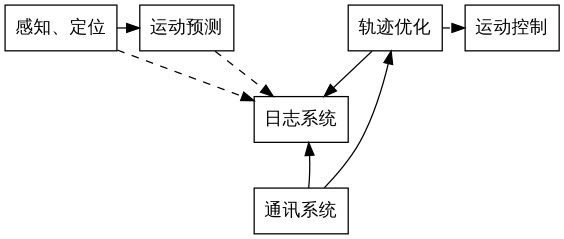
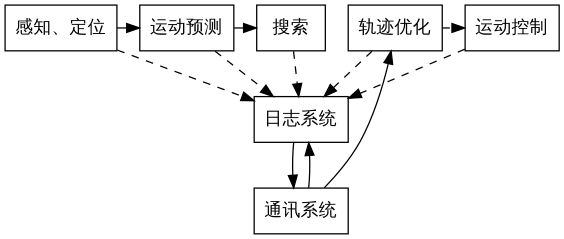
node "搜索": added
edge "轨迹优化" -> "日志系统": style solid -> dashed
edge "运动控制" -> "日志系统": added
edge "日志系统" -> "通讯系统": added
